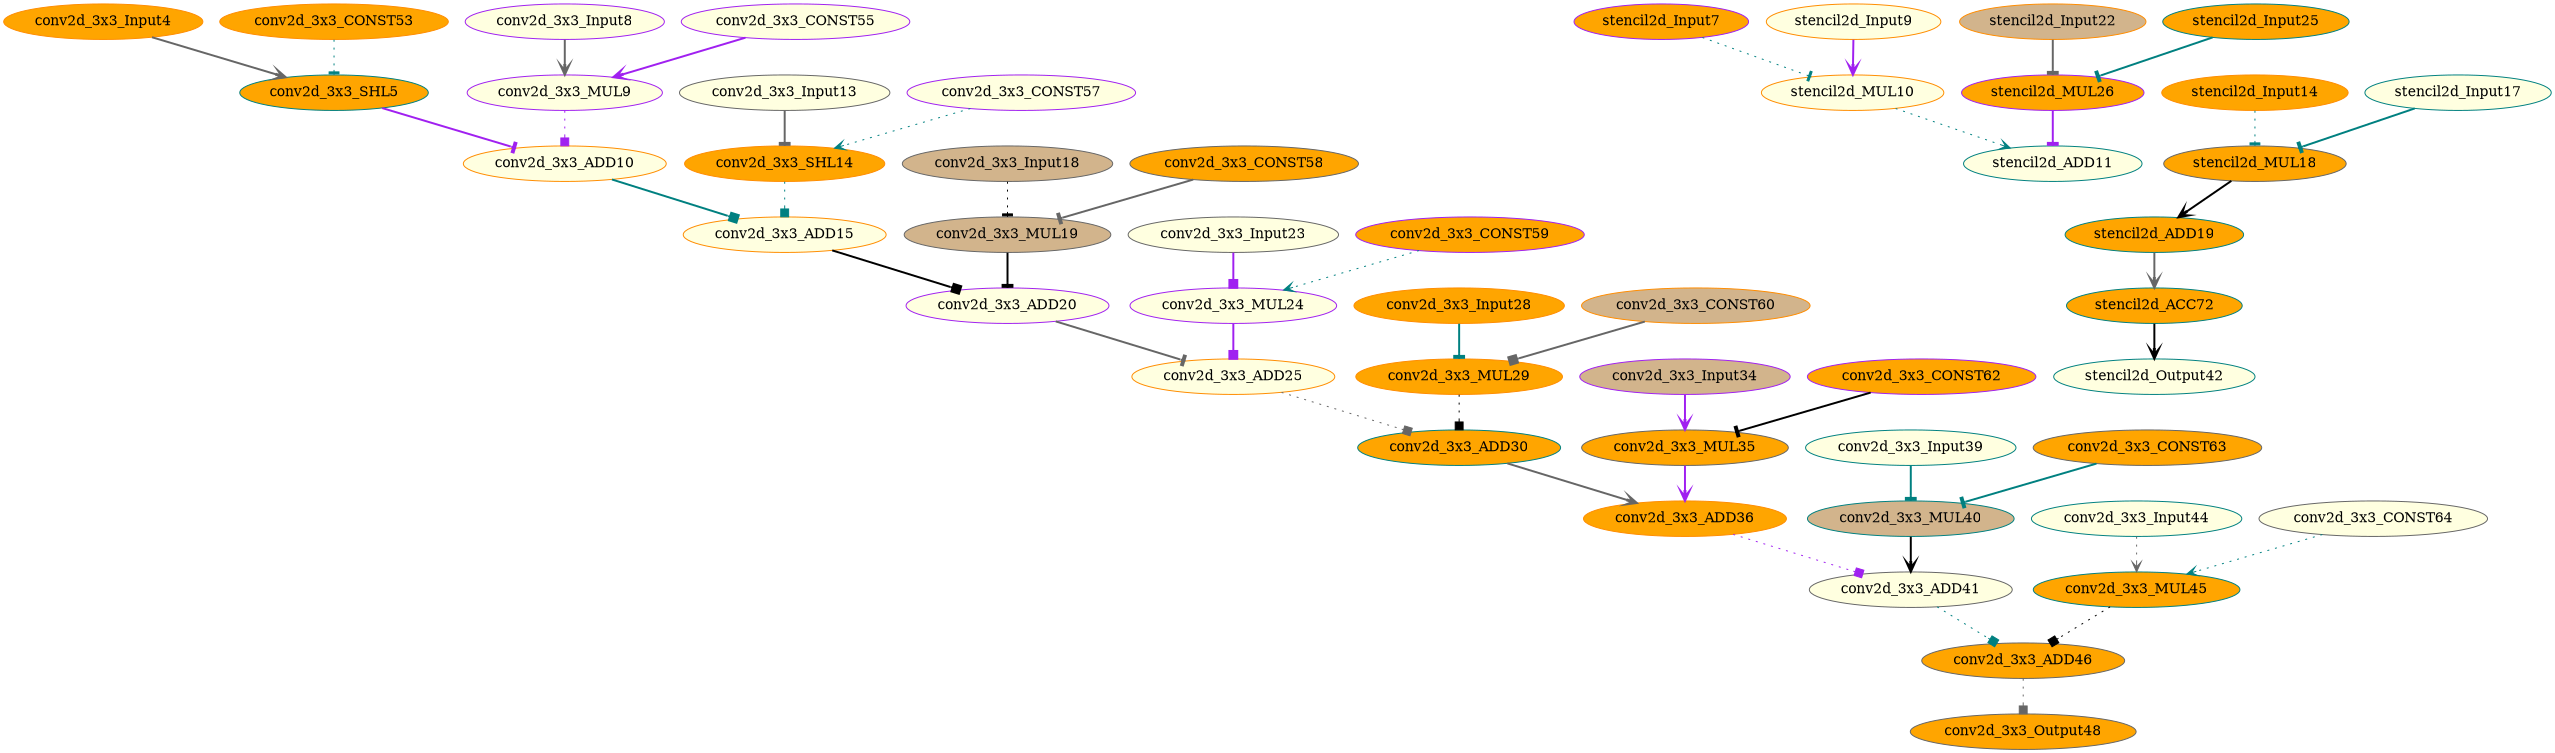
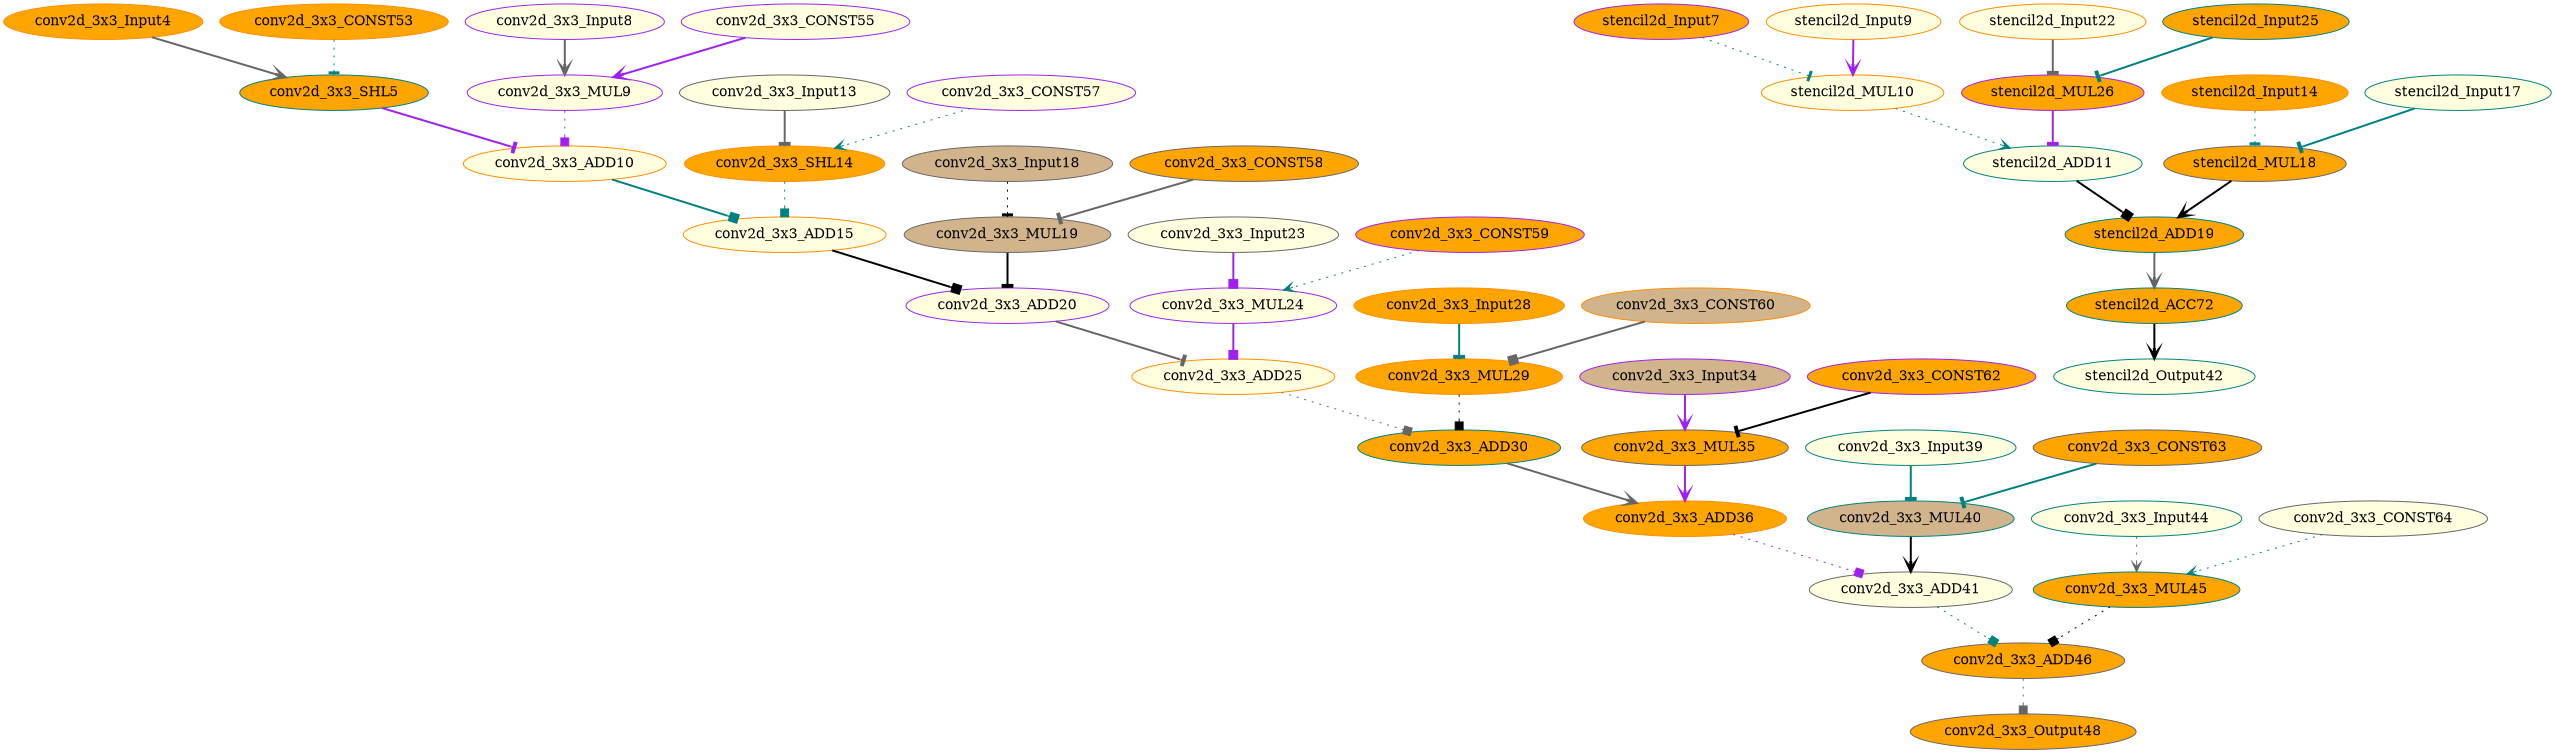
node "stencil2d_Input22": fillcolor tan -> lightyellow
edge "stencil2d_ADD11" -> "stencil2d_ADD19": added
